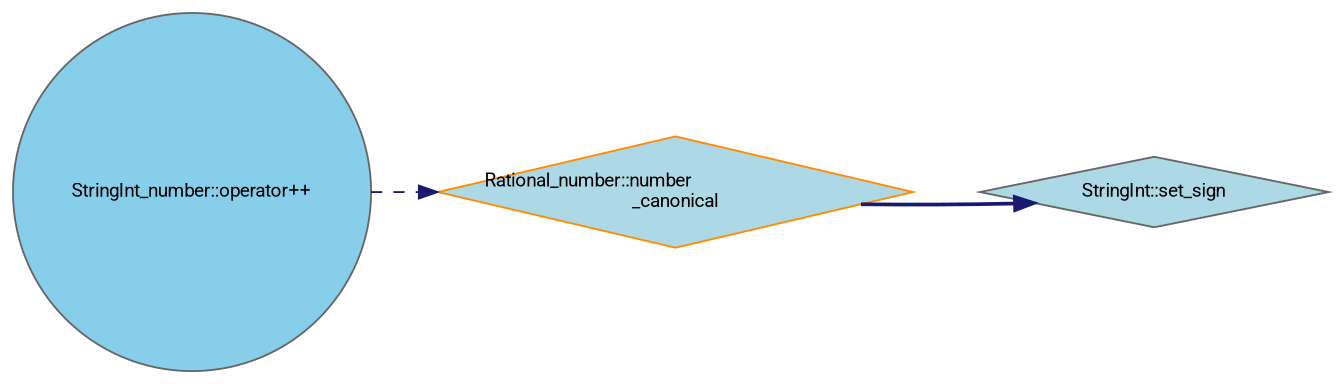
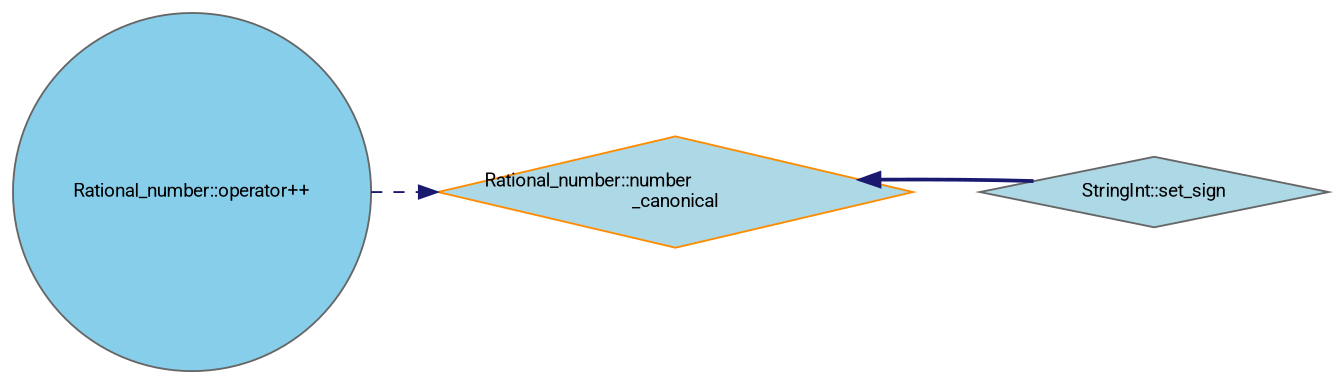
node "StringInt_number::operator++": label "StringInt_number::operator++" -> "Rational_number::operator++"
edge "Rational_number::number _canonical" -> "StringInt::set_sign": reversed
